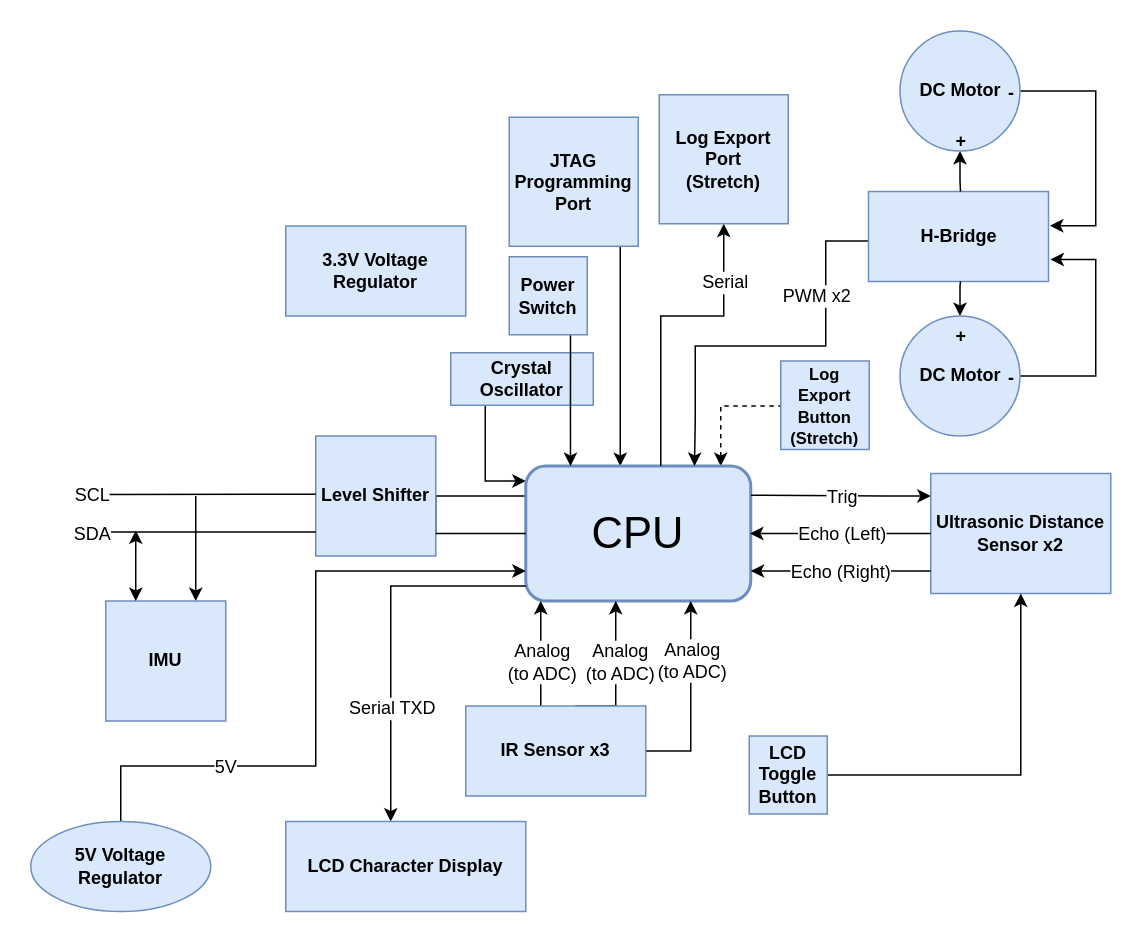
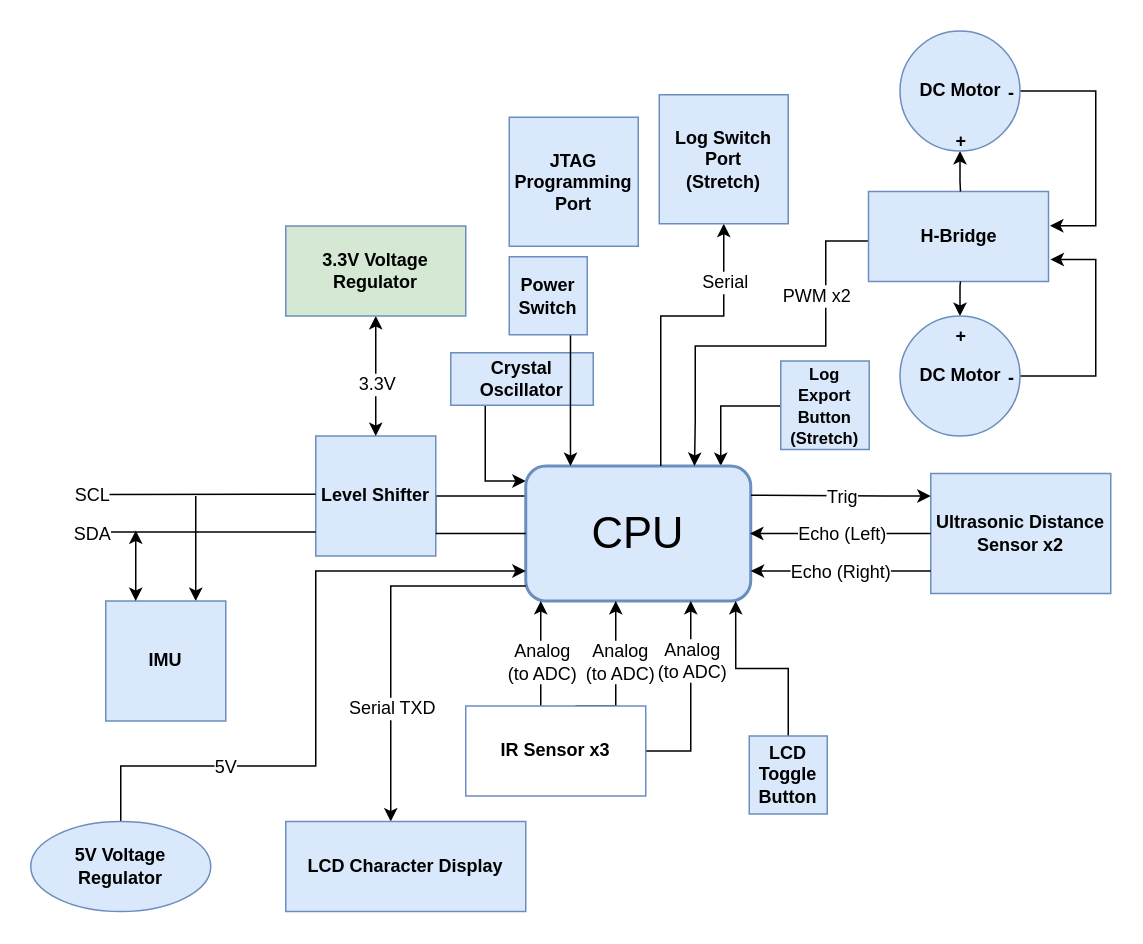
node "Log Export Port (Stretch)": label "Log Export Port (Stretch)" -> "Log Switch Port (Stretch)"
node "3.3V Voltage Regulator": fillcolor #dae8fc -> #d5e8d4
edge "JTAG Programming Port" -> "CPU": removed
edge "3.3V Voltage Regulator" -- "Level Shifter": added, label "3.3V"
edge "Log Export Button (Stretch)" -> "CPU": style dashed -> solid
node "IR Sensor x3": fillcolor #dae8fc -> #ffffff
edge "LCD Toggle Button" -> "Ultrasonic Distance Sensor x2": now "LCD Toggle Button" -> "CPU"
